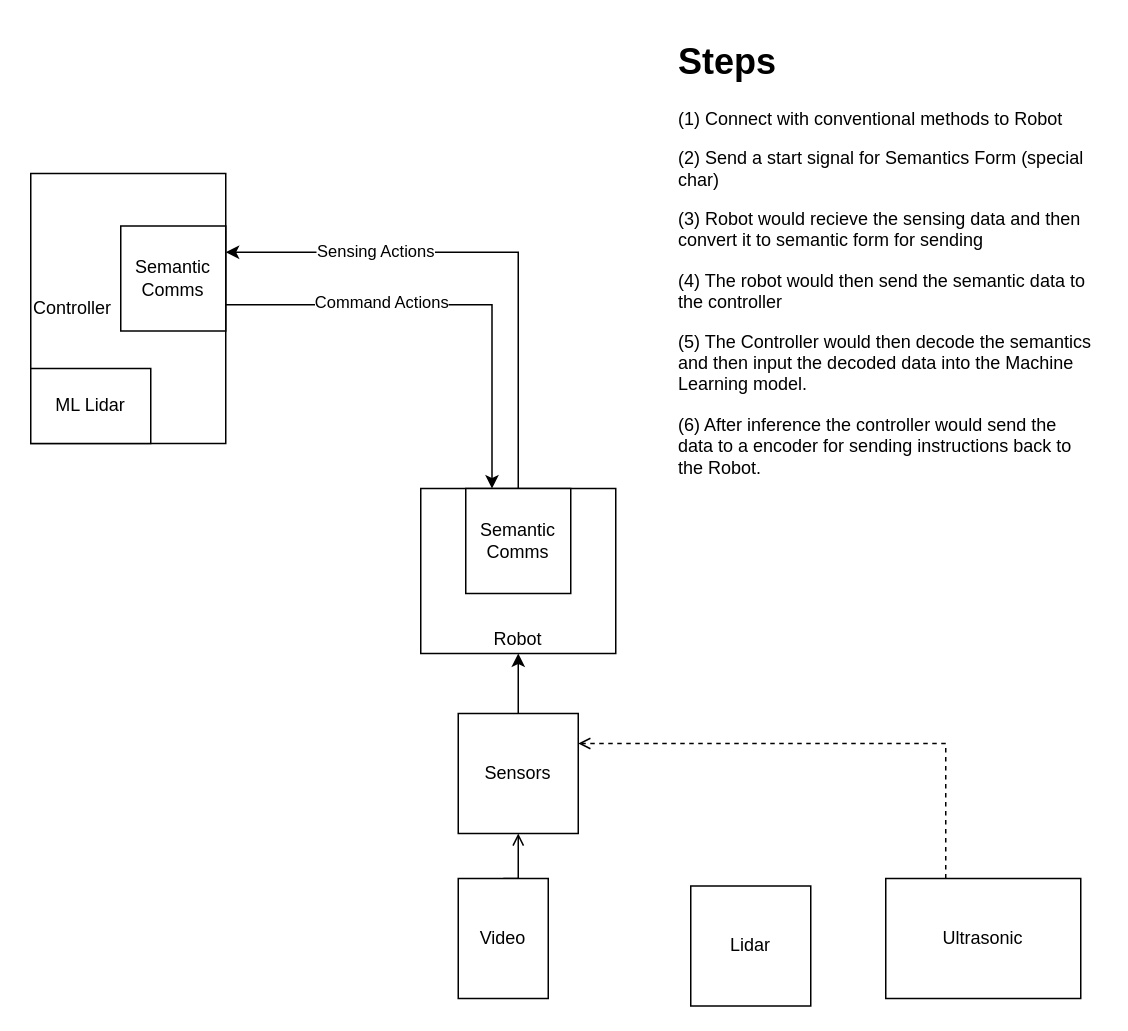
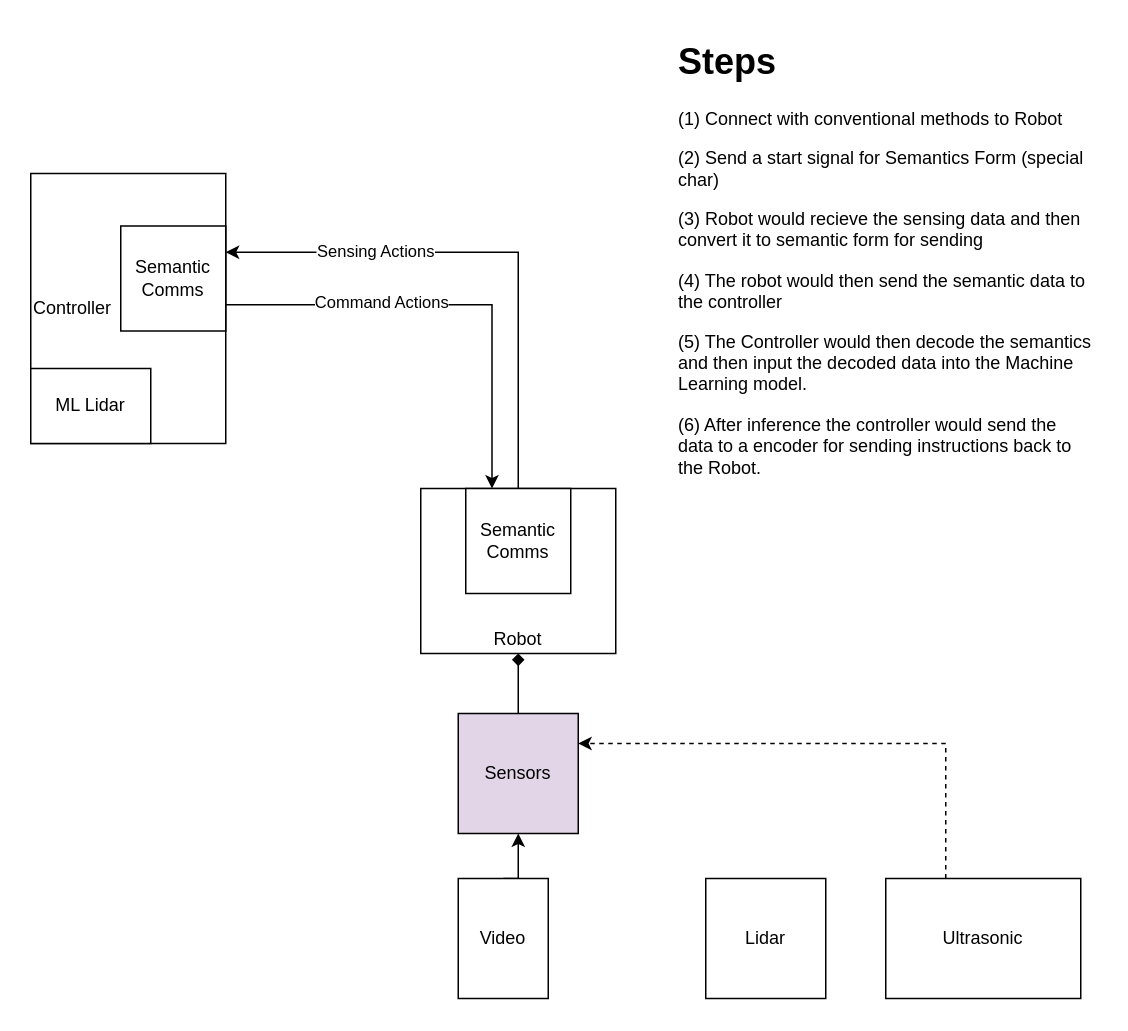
edge "Sensors" -> "Robot": arrowhead classic -> diamond
edge "Ultrasonic" -> "Sensors": arrowhead open -> classic
node "Sensors": fillcolor #ffffff -> #e1d5e7
edge "Video" -> "Sensors": arrowhead open -> classic
node "Lidar": moved (751, 946) -> (766, 938)
